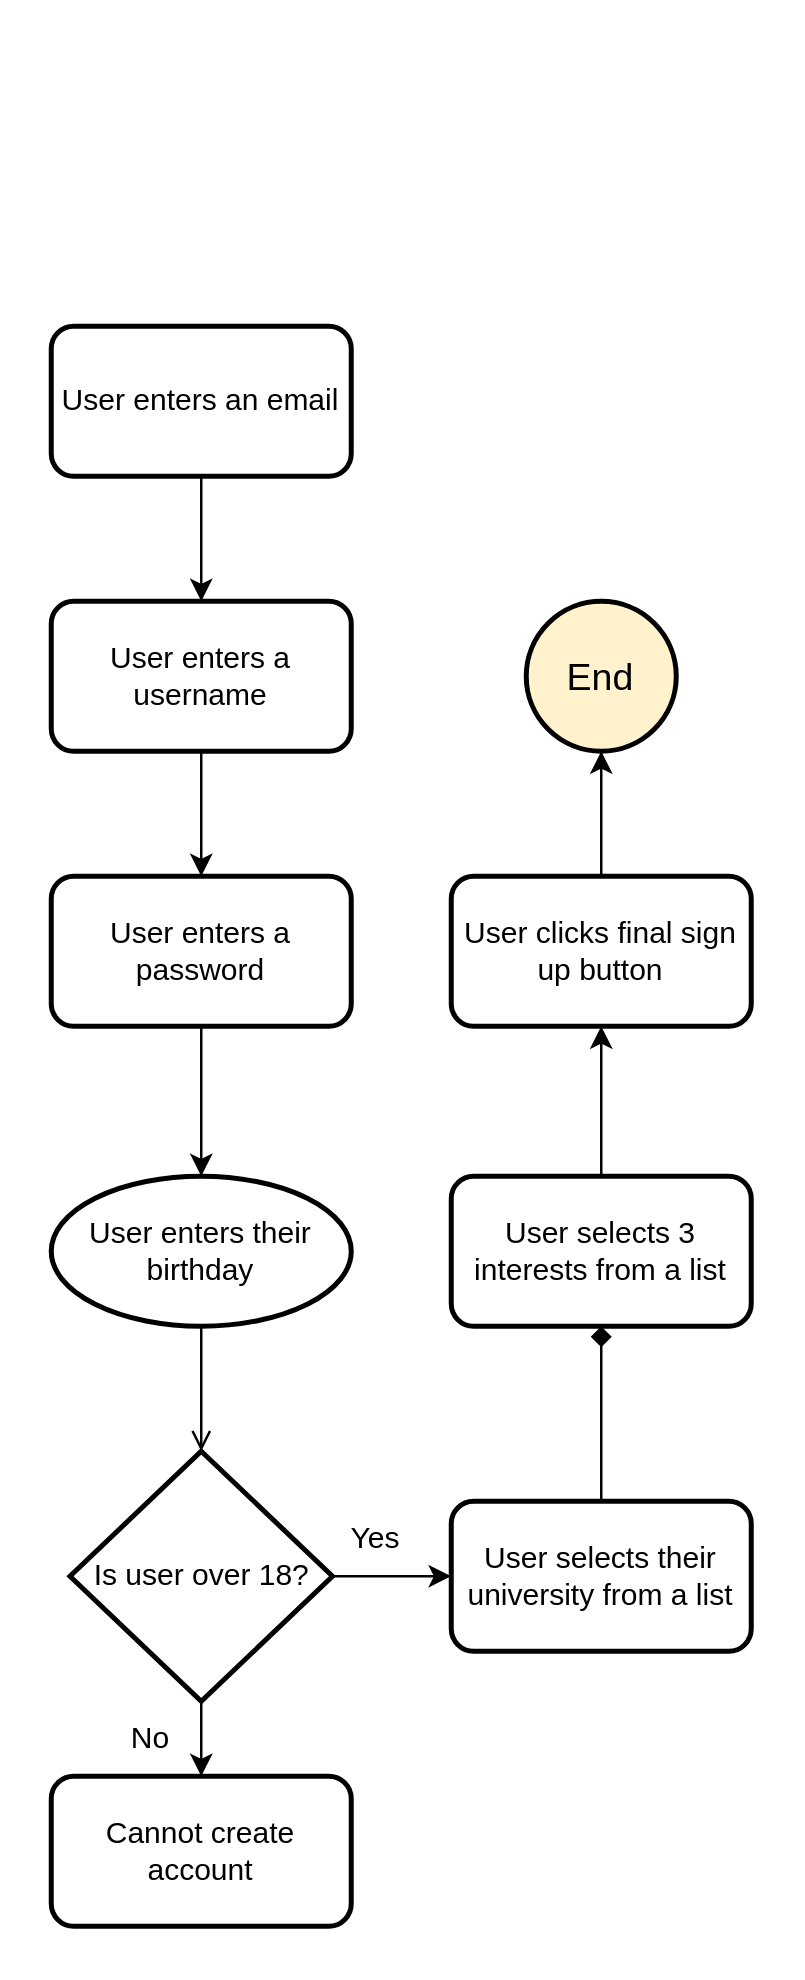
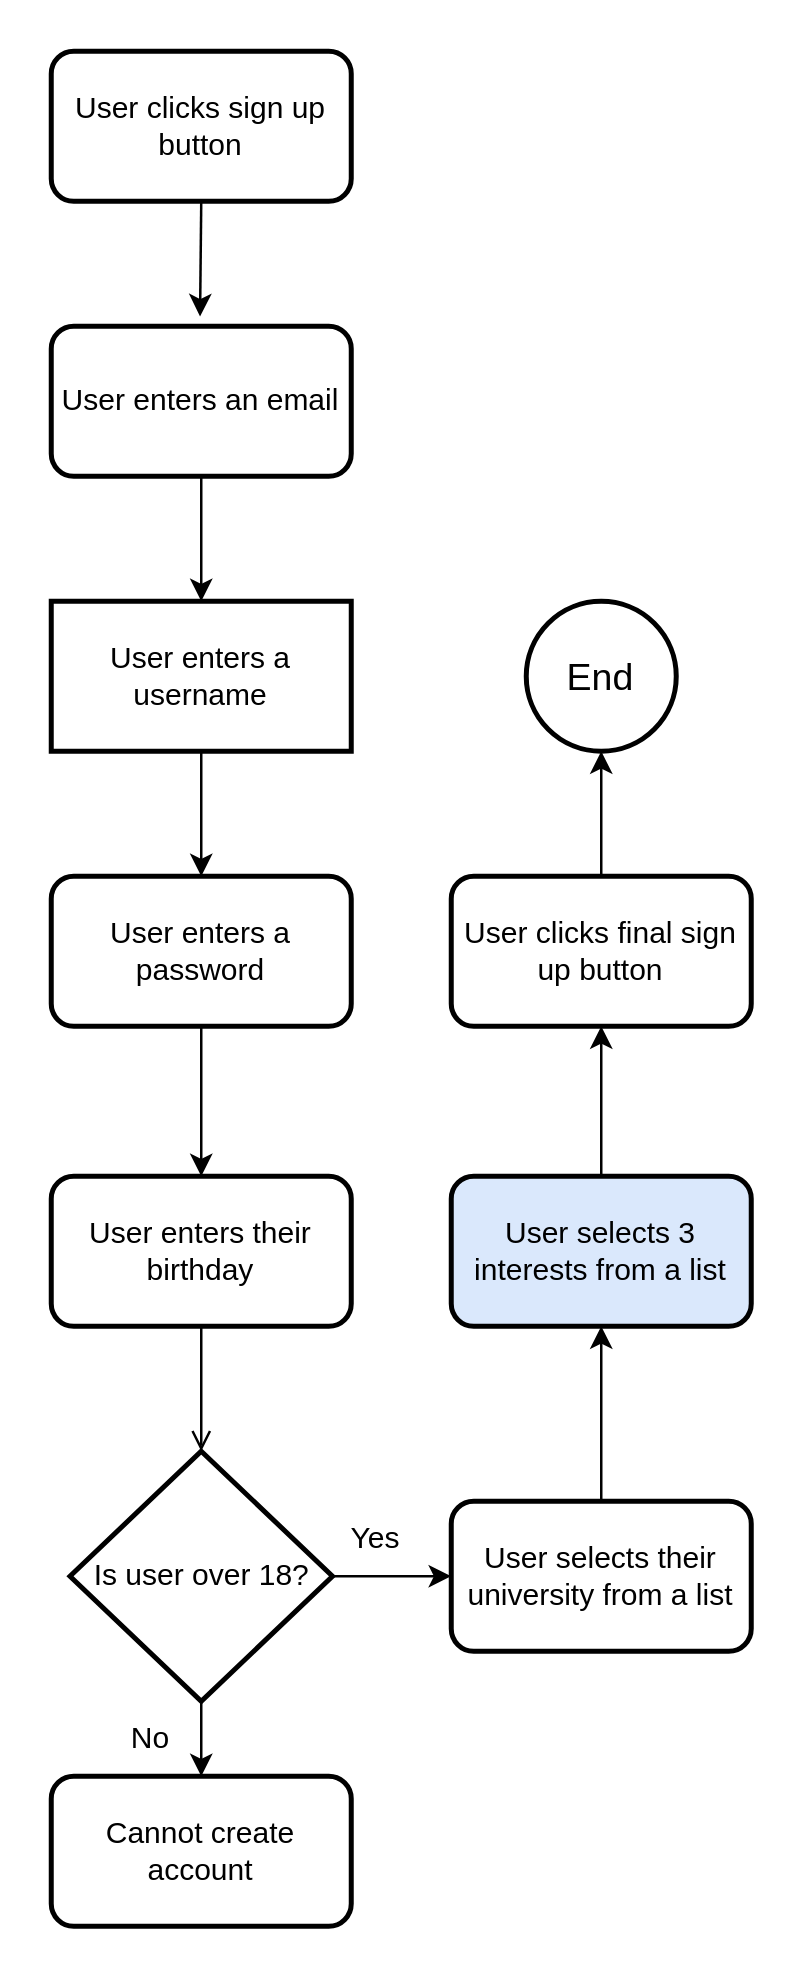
node "User clicks sign up button": added
edge "User clicks sign up button" -> "User enters an email": added
node "User enters a username": shape rounded rectangle -> rectangle
node "End": fillcolor #fff2cc -> #ffffff
node "User enters their birthday": shape ellipse -> rounded rectangle
node "User selects 3 interests from a list": fillcolor #ffffff -> #dae8fc
edge "User selects their university from a list" -> "User selects 3 interests from a list": arrowhead diamond -> classic
